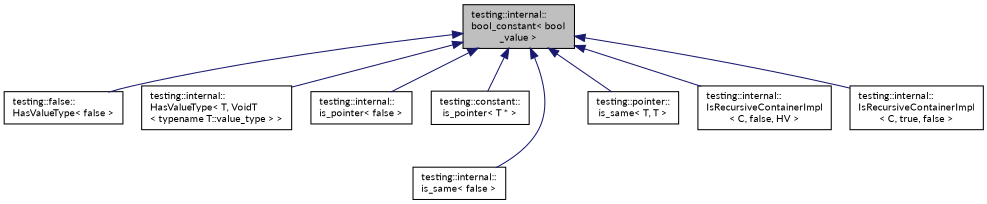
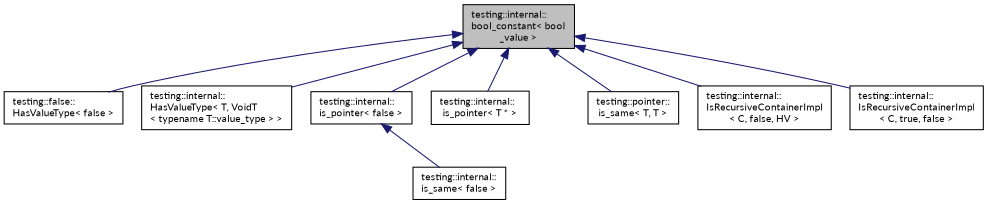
node "testing::constant:: is_pointer< T * >": label "testing::constant:: is_pointer< T * >" -> "testing::internal:: is_pointer< T * >"
edge "testing::internal:: is_same< false >" -> "testing::internal:: bool_constant< bool _value >": now "testing::internal:: is_same< false >" -> "testing::internal:: is_pointer< false >"
